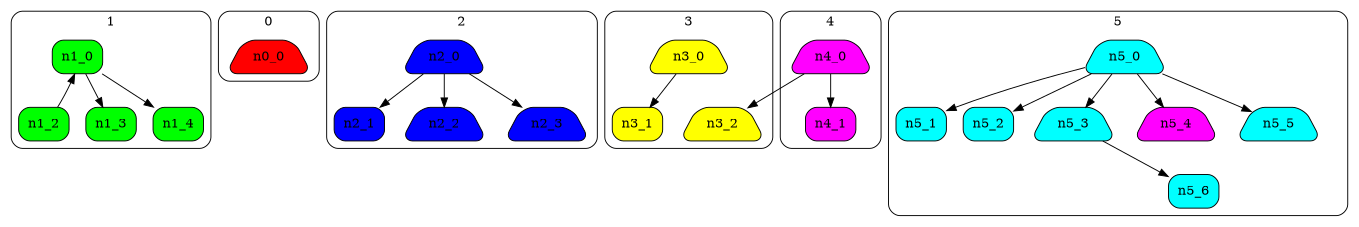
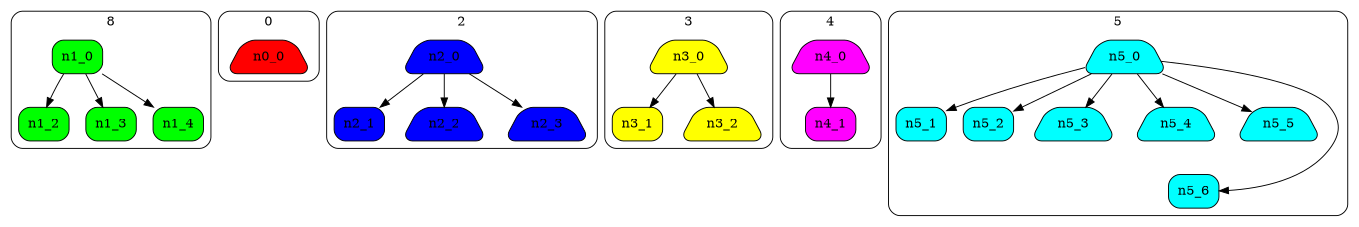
cluster "1": label "1" -> "8"
edge "n4_0" -> "n3_2": now "n3_0" -> "n3_2"
edge "n1_2" -> "n1_0": reversed
node "n5_4": fillcolor #ff00ff -> #00ffff
edge "n5_3" -> "n5_6": now "n5_0" -> "n5_6"
